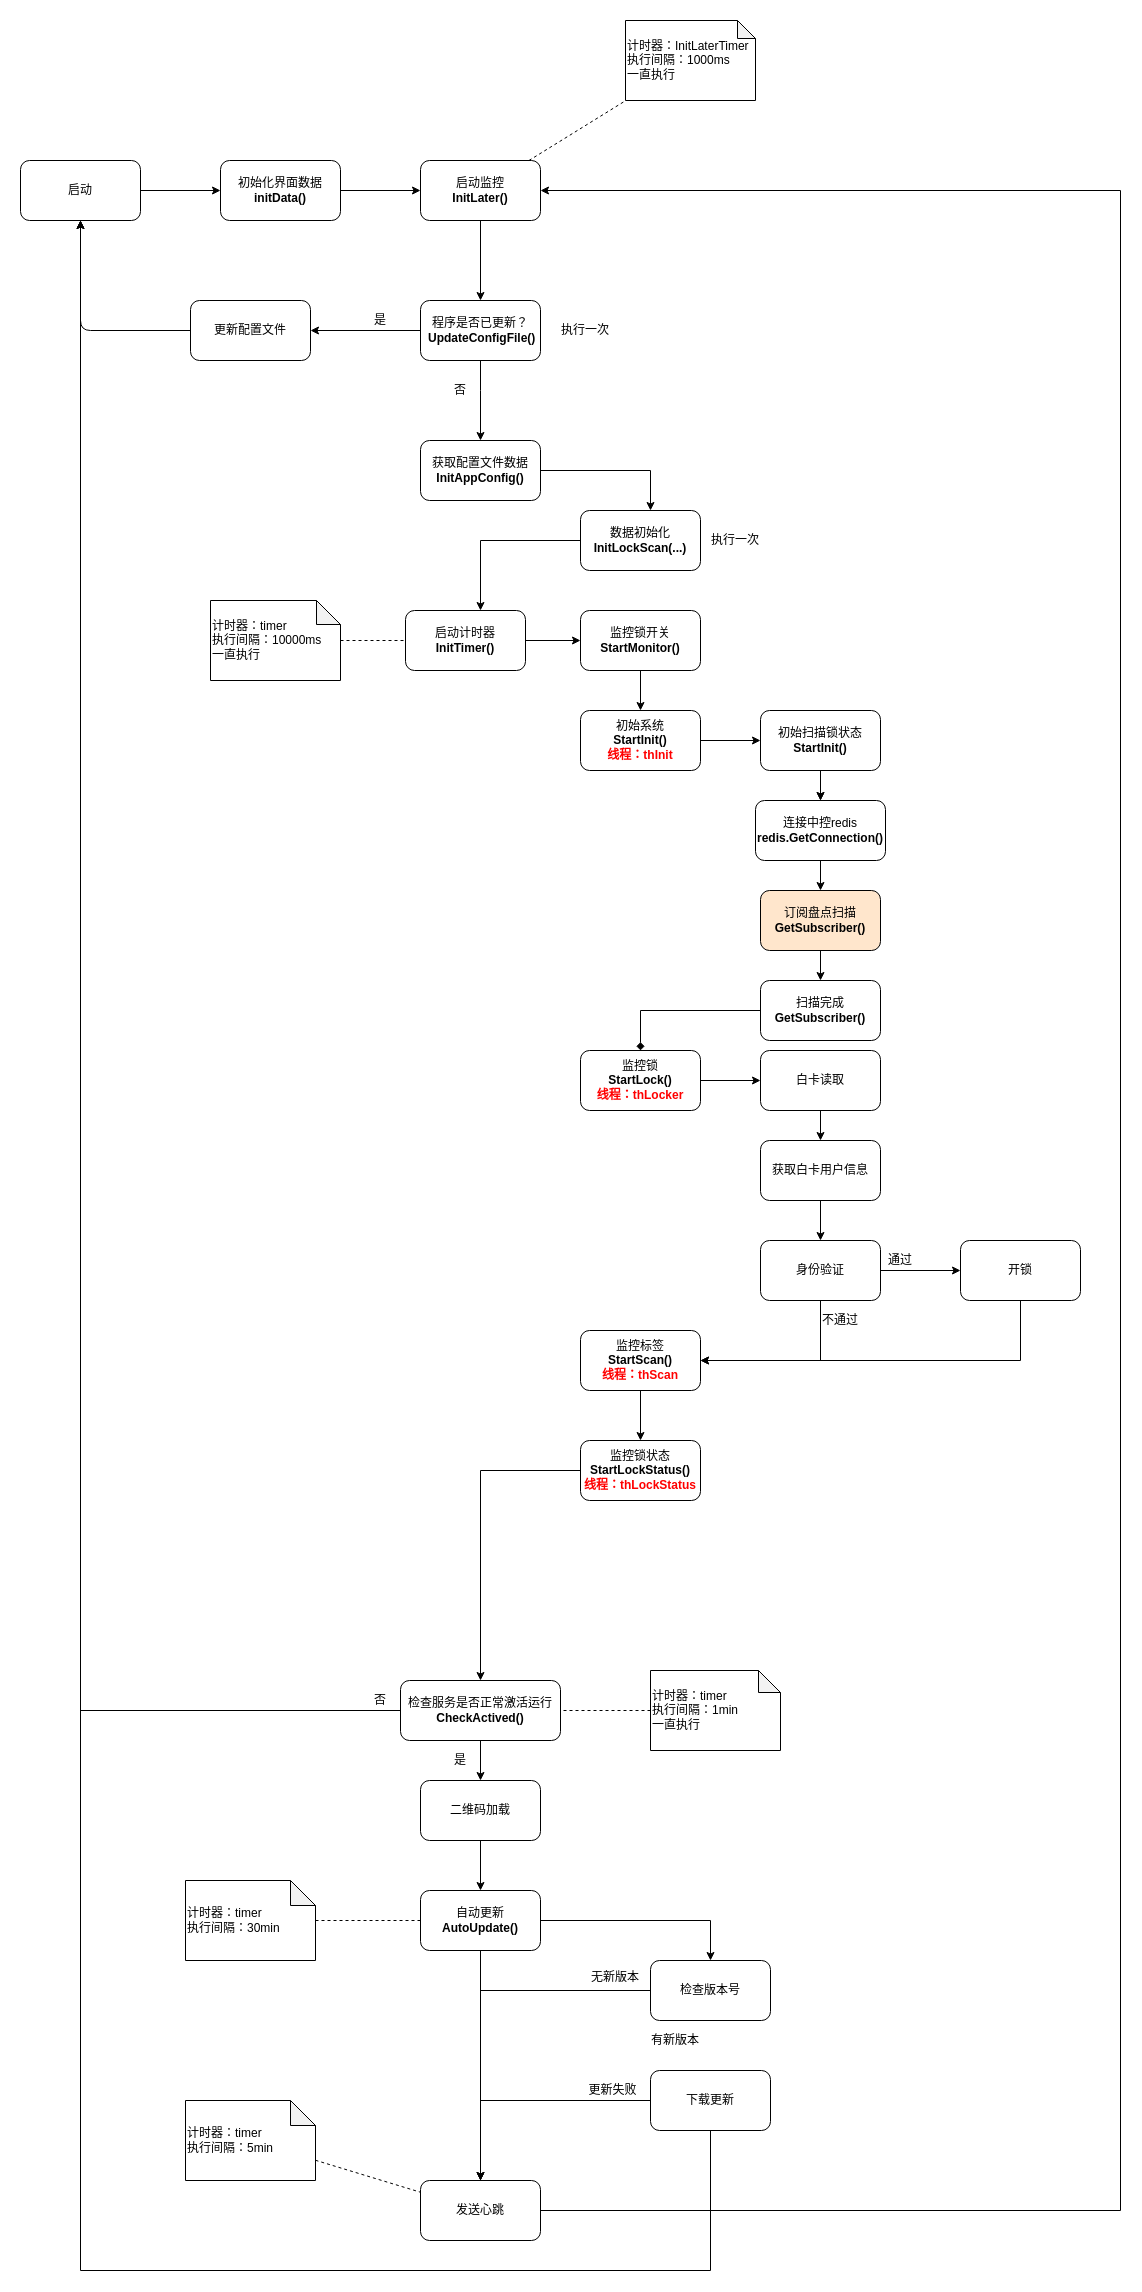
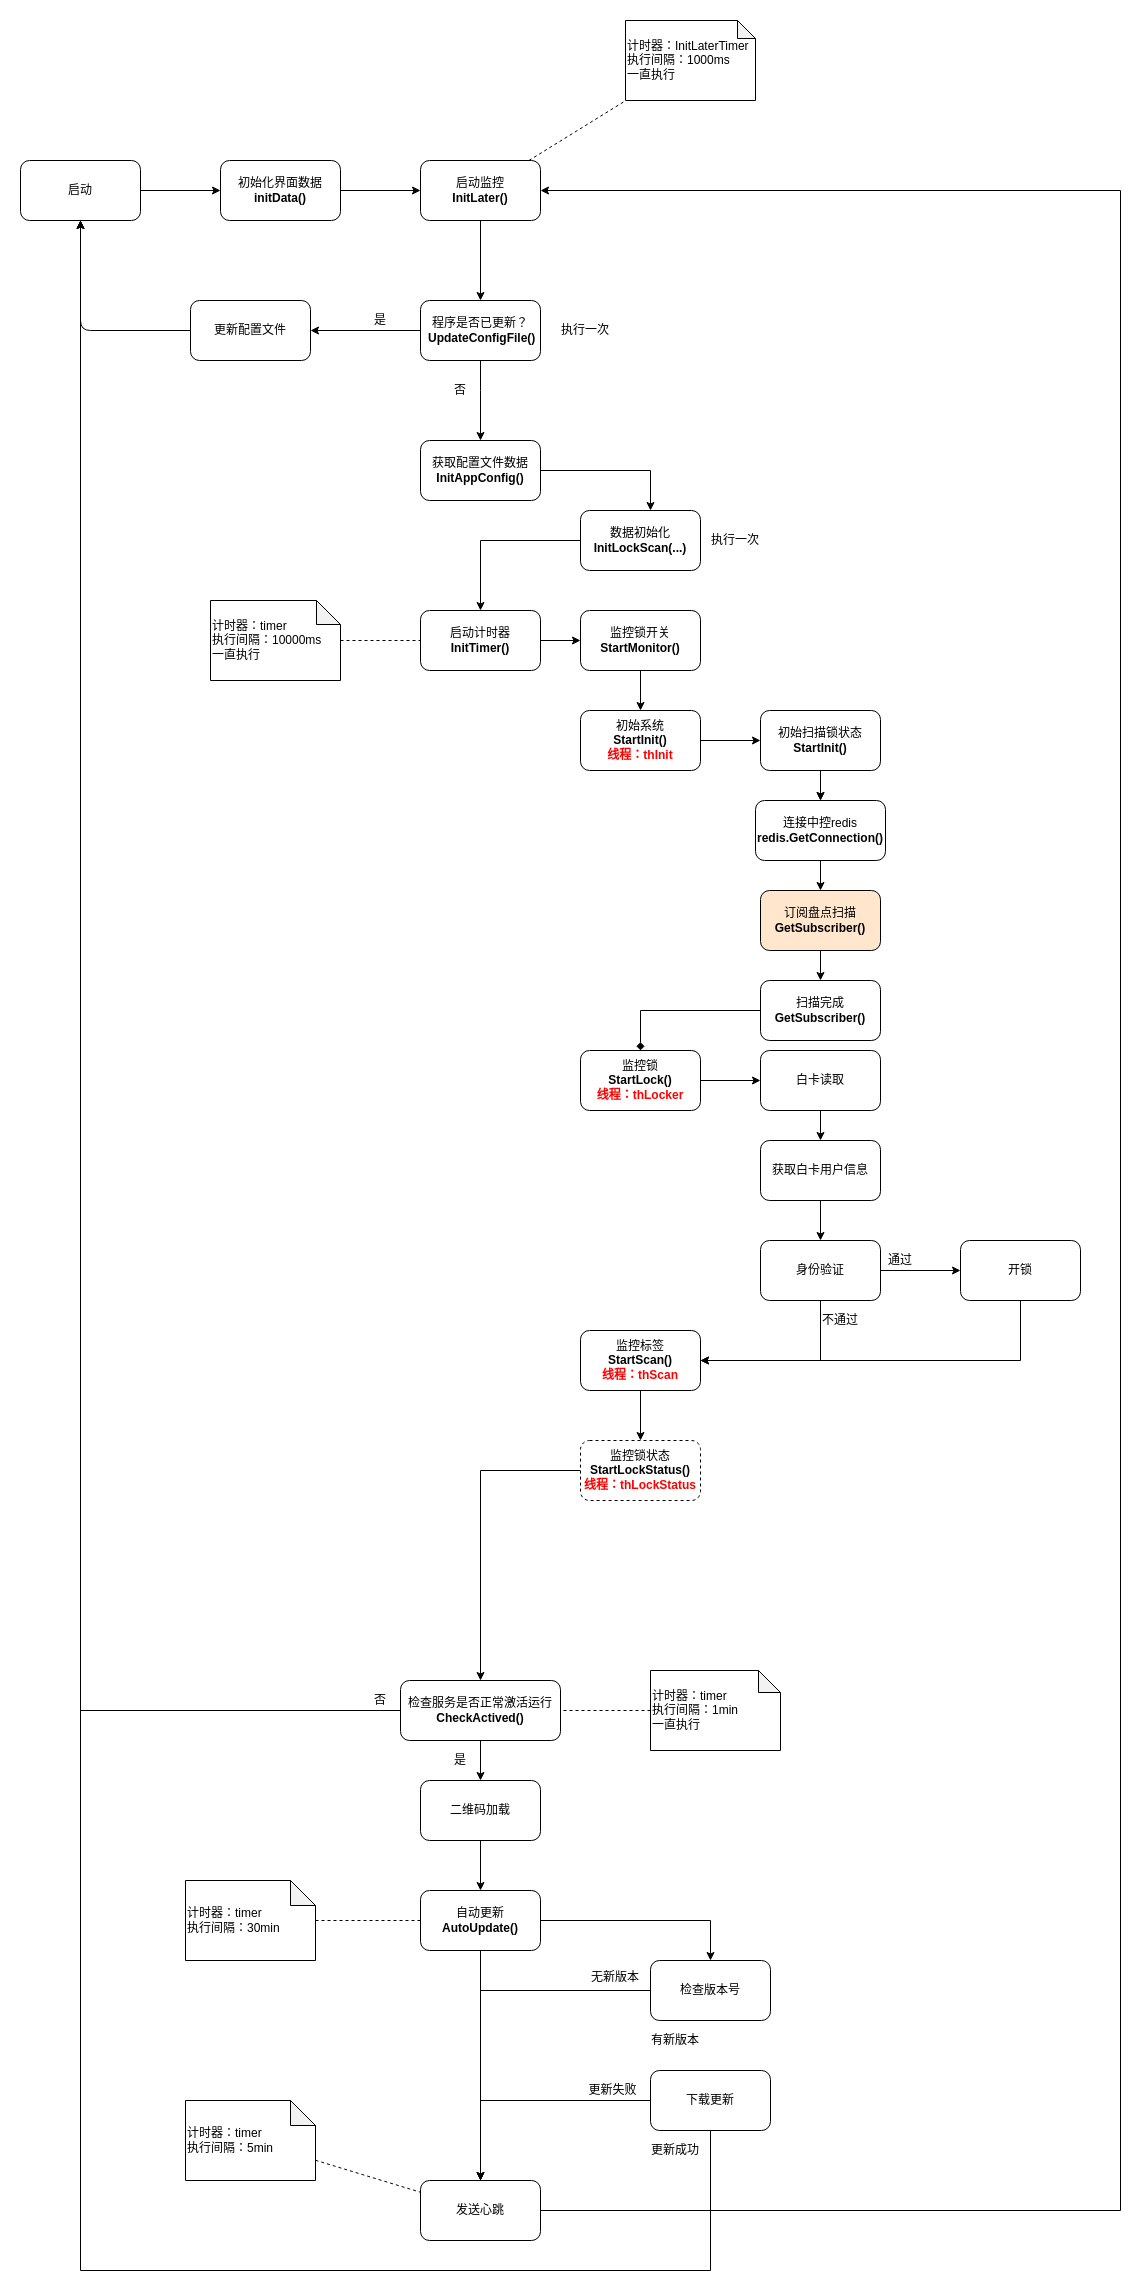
node "启动计时器 InitTimer()": moved (466, 641) -> (481, 641)
node "监控锁状态 StartLockStatus() 线程：thLockStatus": style solid -> dashed
node "更新成功": added
